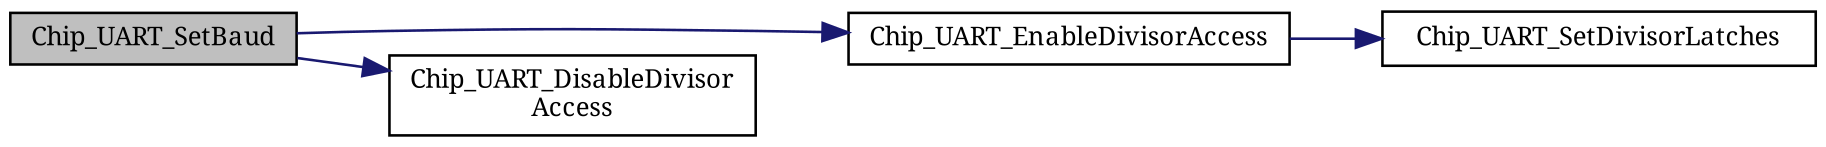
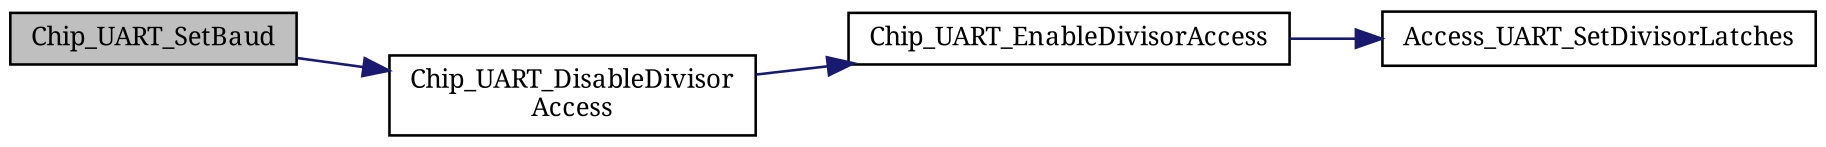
edge "Chip_UART_SetBaud" -> "Chip_UART_EnableDivisorAccess": now "Chip_UART_DisableDivisor Access" -> "Chip_UART_EnableDivisorAccess"
node "Chip_UART_SetDivisorLatches": label "Chip_UART_SetDivisorLatches" -> "Access_UART_SetDivisorLatches"
